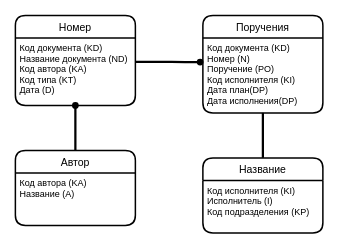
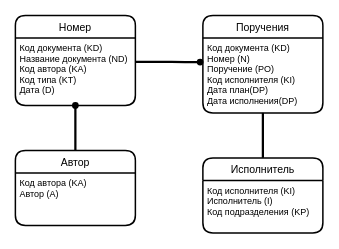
node "Название": label "Название" -> "Исполнитель"
node "Код автора (KA) Название (A)": label "Код автора (KA) Название (A)" -> "Код автора (KA) Автор (A)"
